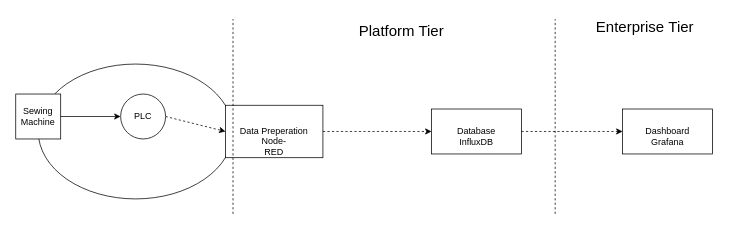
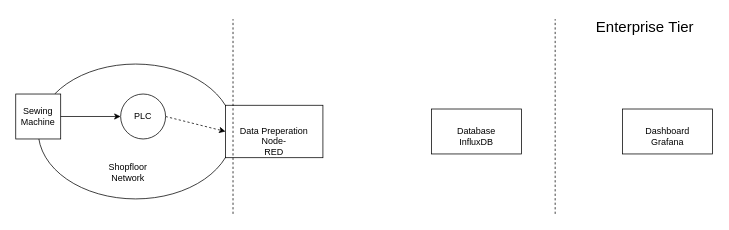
node "Platform Tier": removed
edge "Data Preperation" -> "Database": removed
edge "Database" -> "Dashboard": removed
node "Shopfloor Network": added
